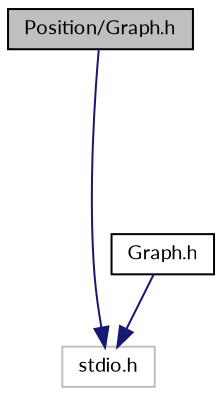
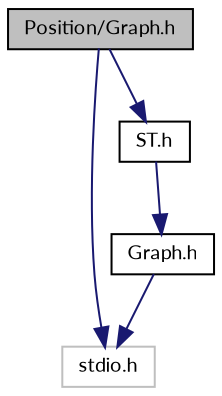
node "ST.h": added
